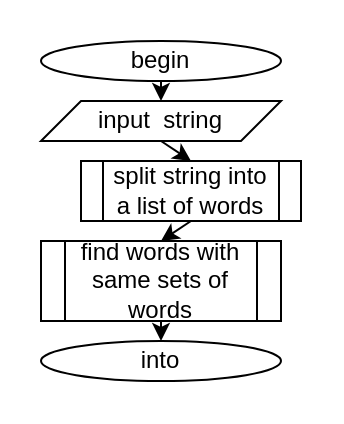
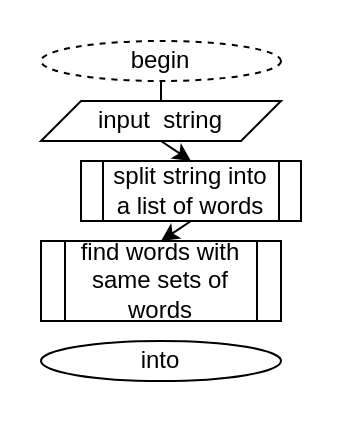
node "begin": style solid -> dashed
edge "begin" -> "input string": arrowhead classic -> none
edge "find words with same sets of words" -> "into": removed
